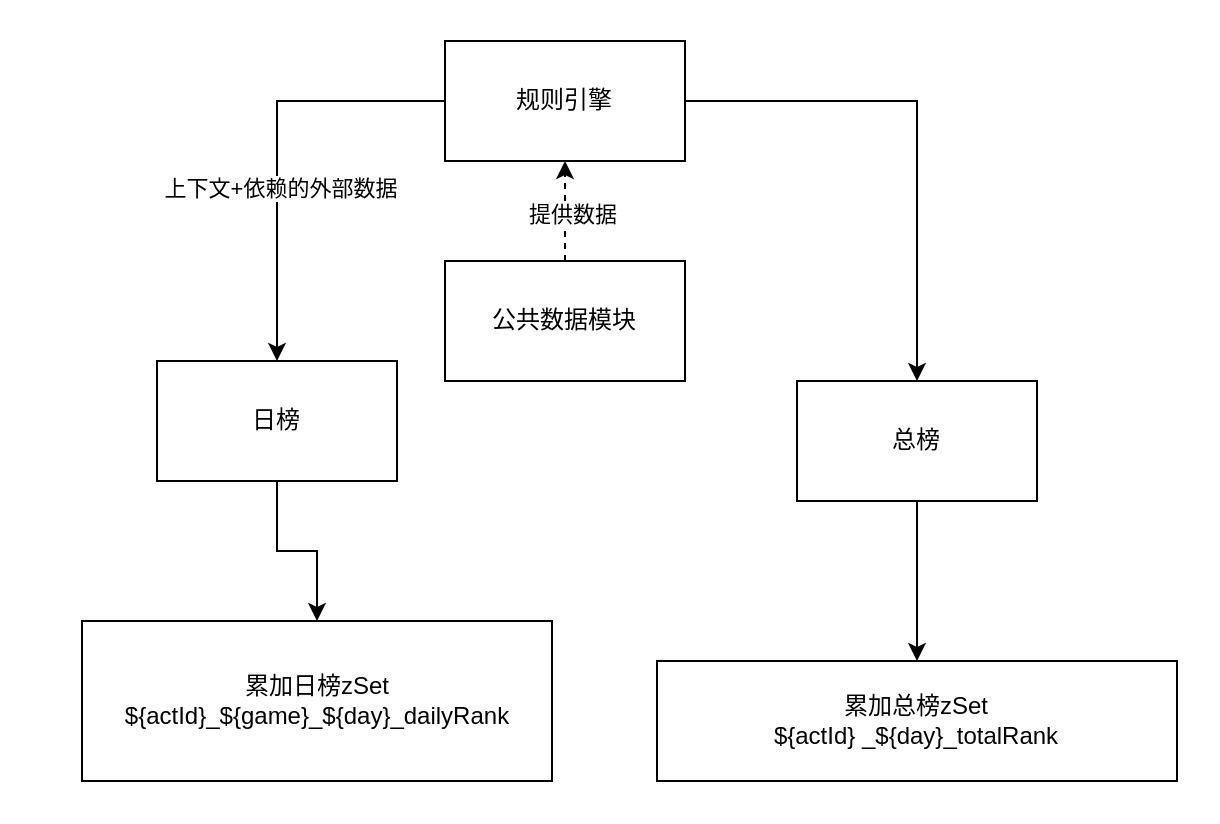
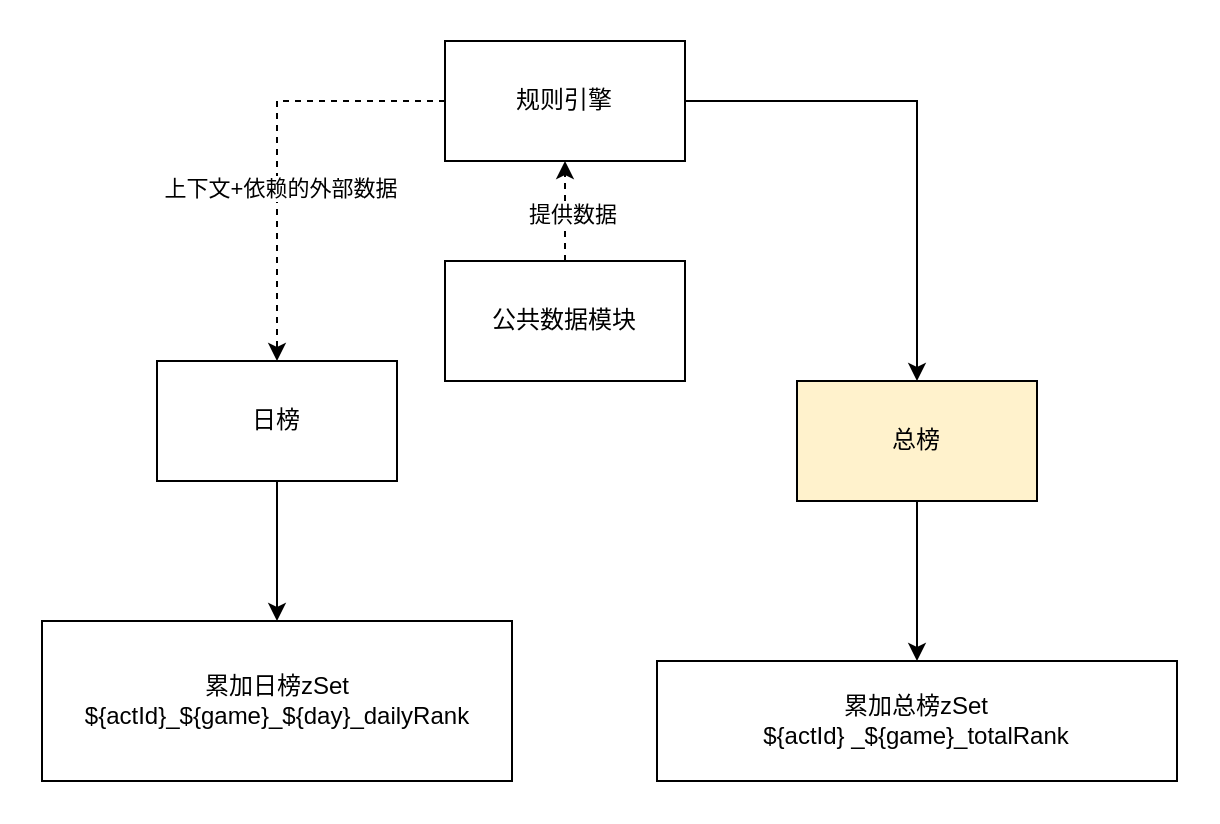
edge "规则引擎" -> "日榜": style solid -> dashed
node "总榜": fillcolor #ffffff -> #fff2cc
node "累加日榜zSet ${actId}_${game}_${day}_dailyRank": moved (317, 701) -> (277, 701)
node "累加总榜zSet ${actId} _${day}_totalRank": label "累加总榜zSet ${actId} _${day}_totalRank" -> "累加总榜zSet ${actId} _${game}_totalRank"
